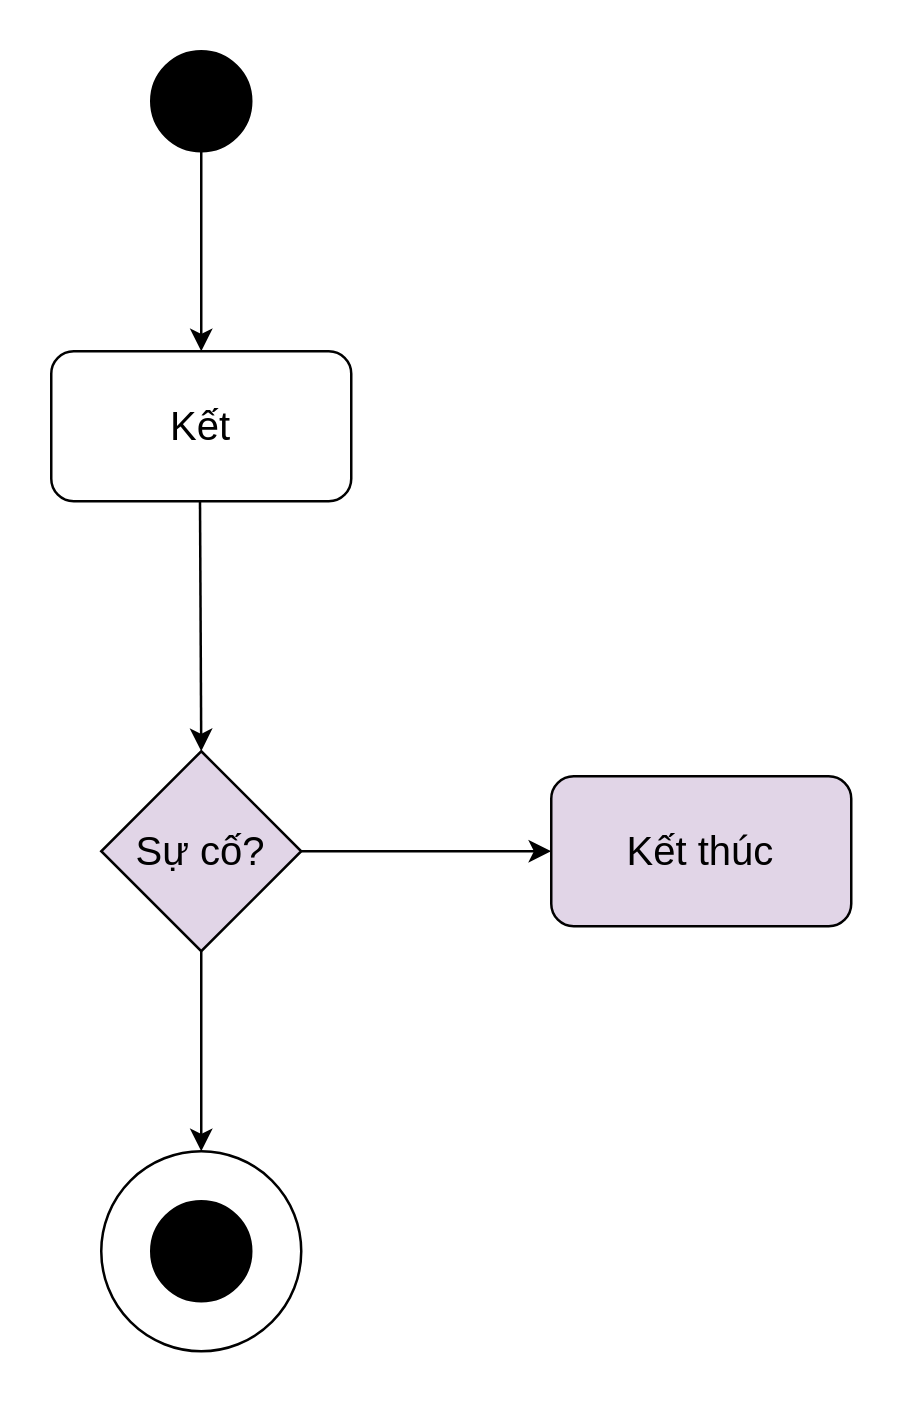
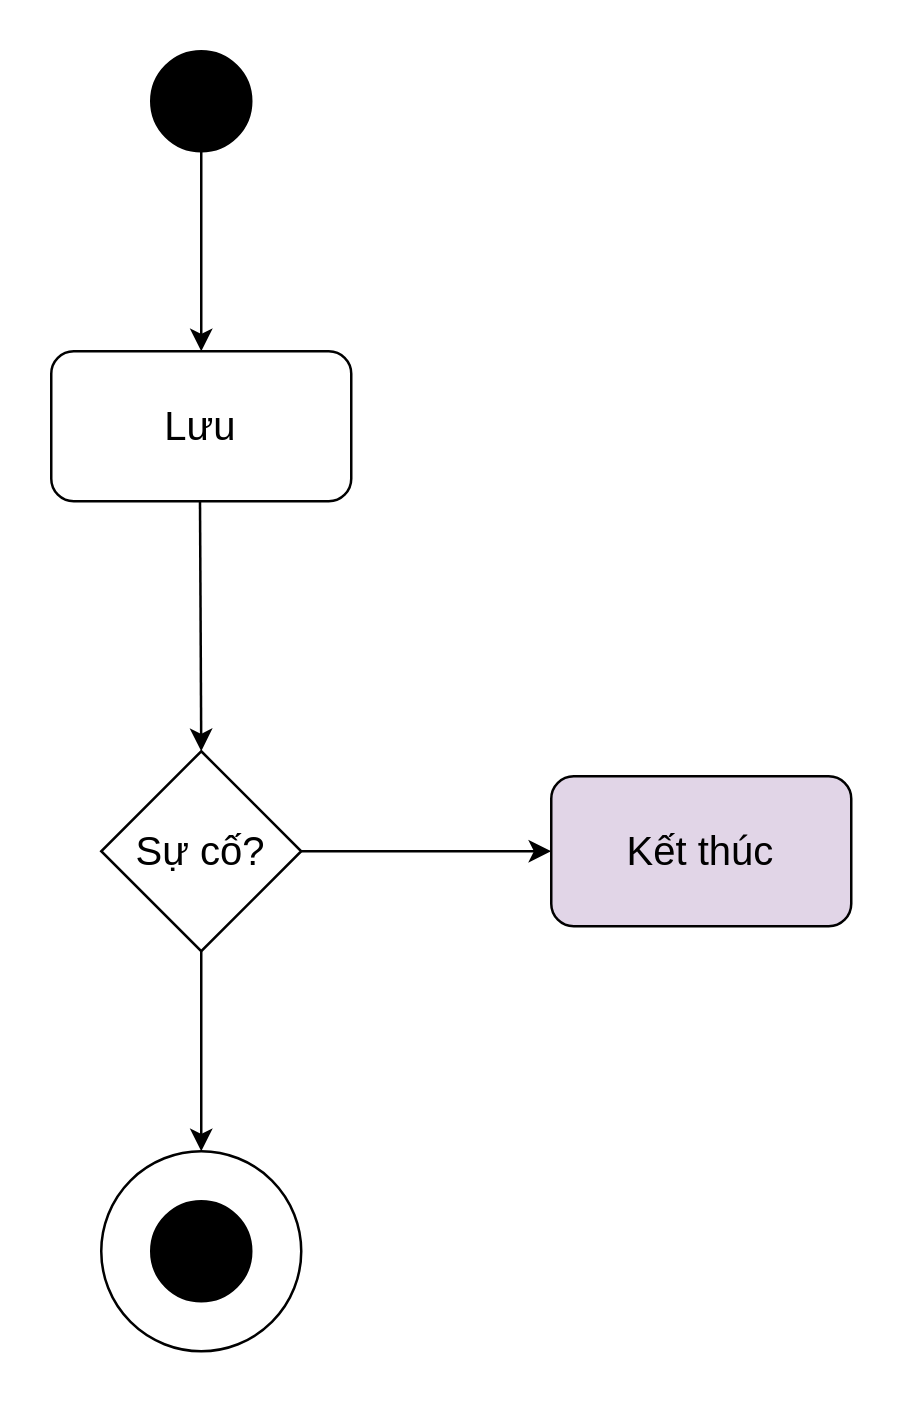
node "Kết": label "Kết" -> "Lưu"
node "Sự cố?": fillcolor #e1d5e7 -> #ffffff
